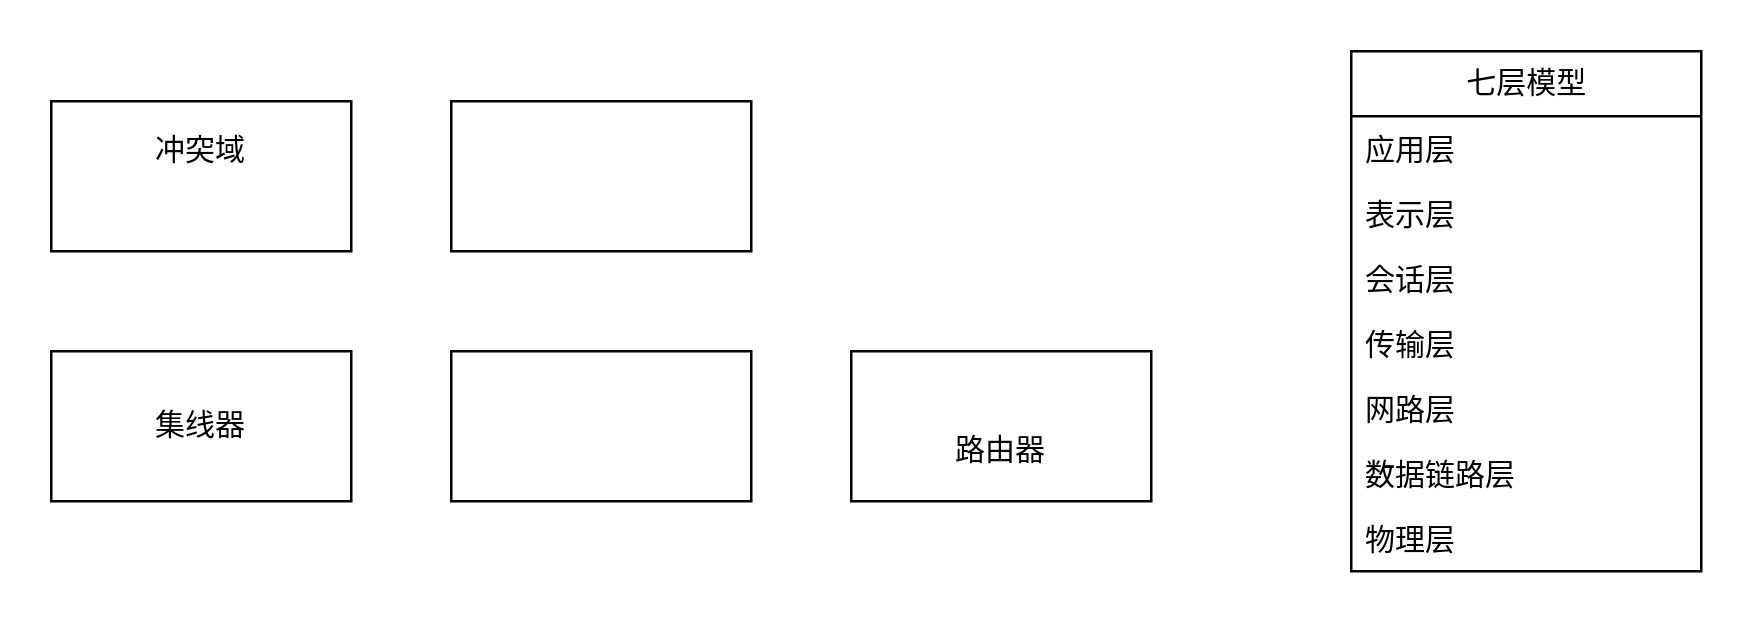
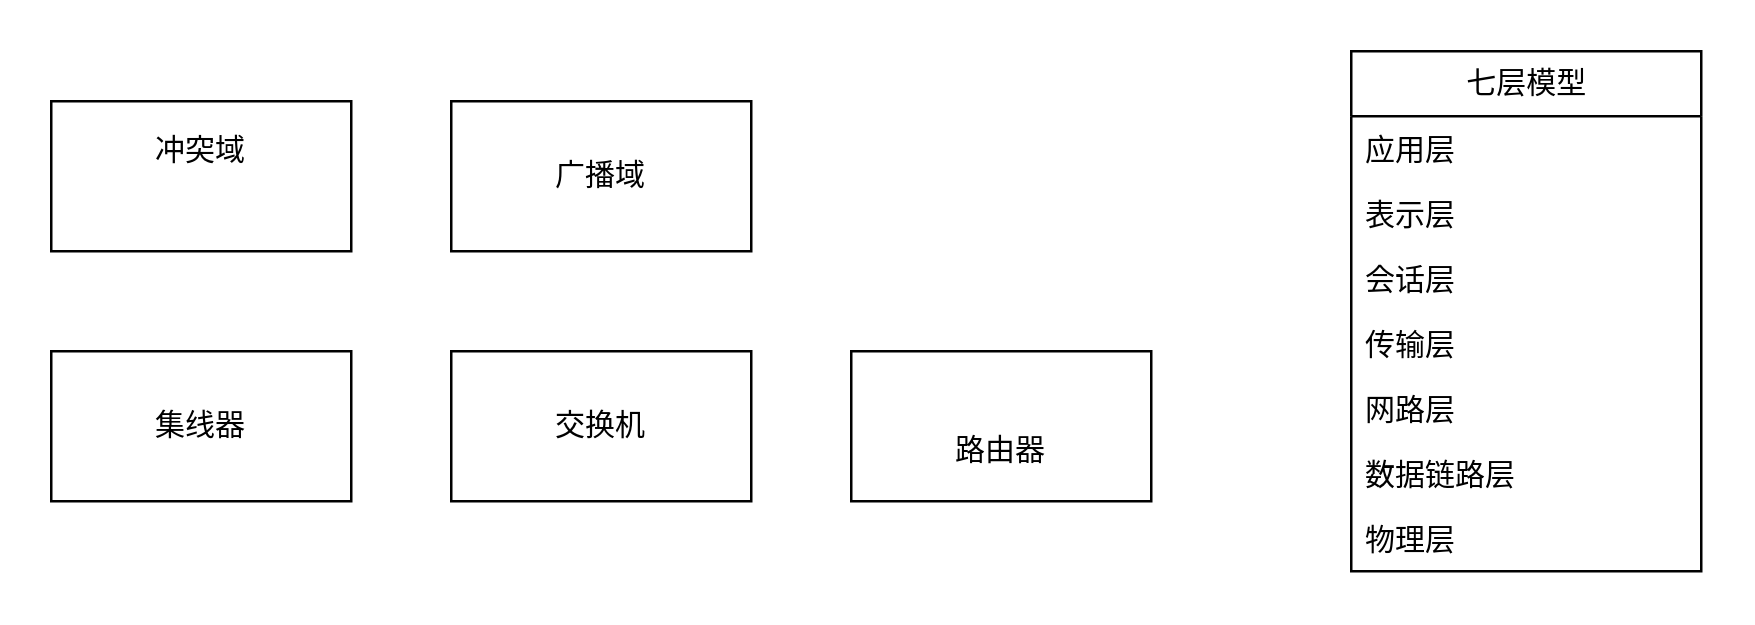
node "广播域": added
node "交换机": added
